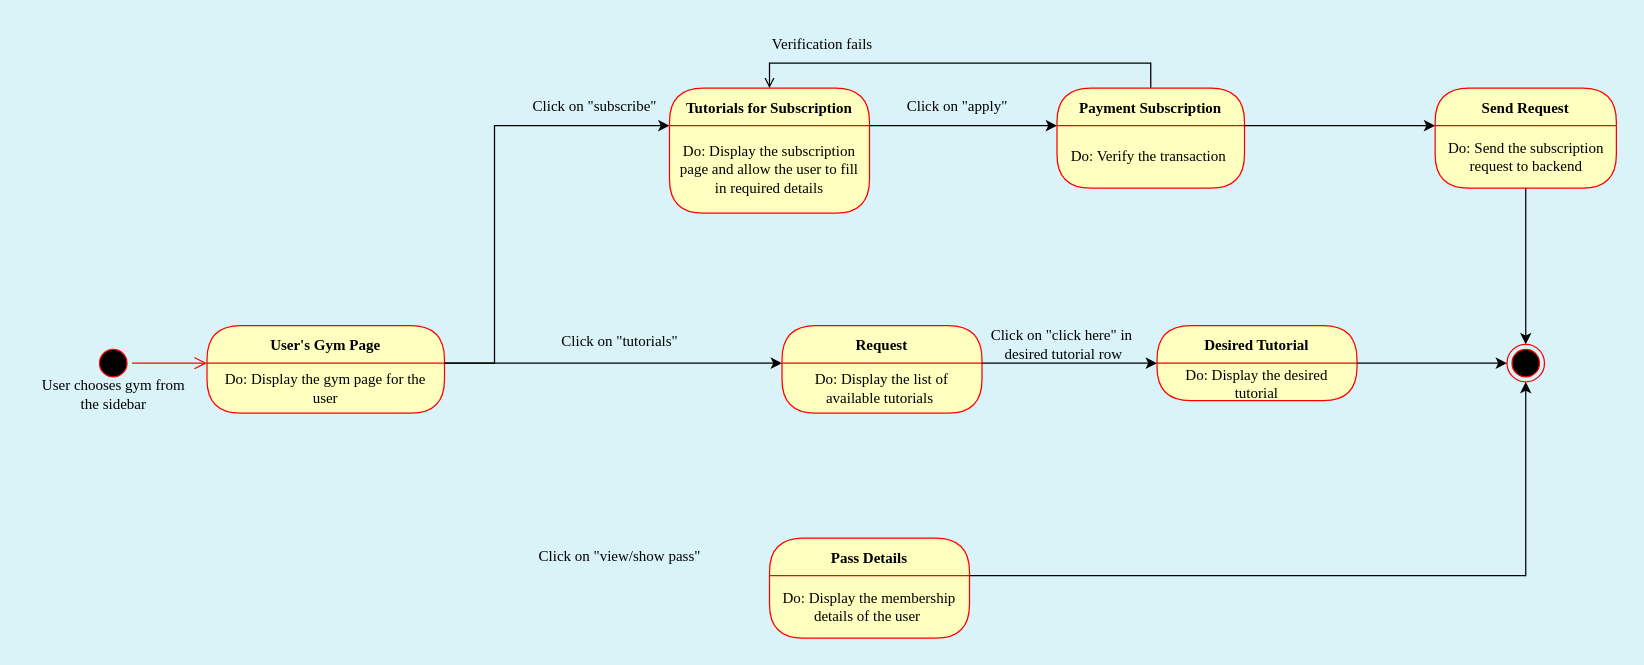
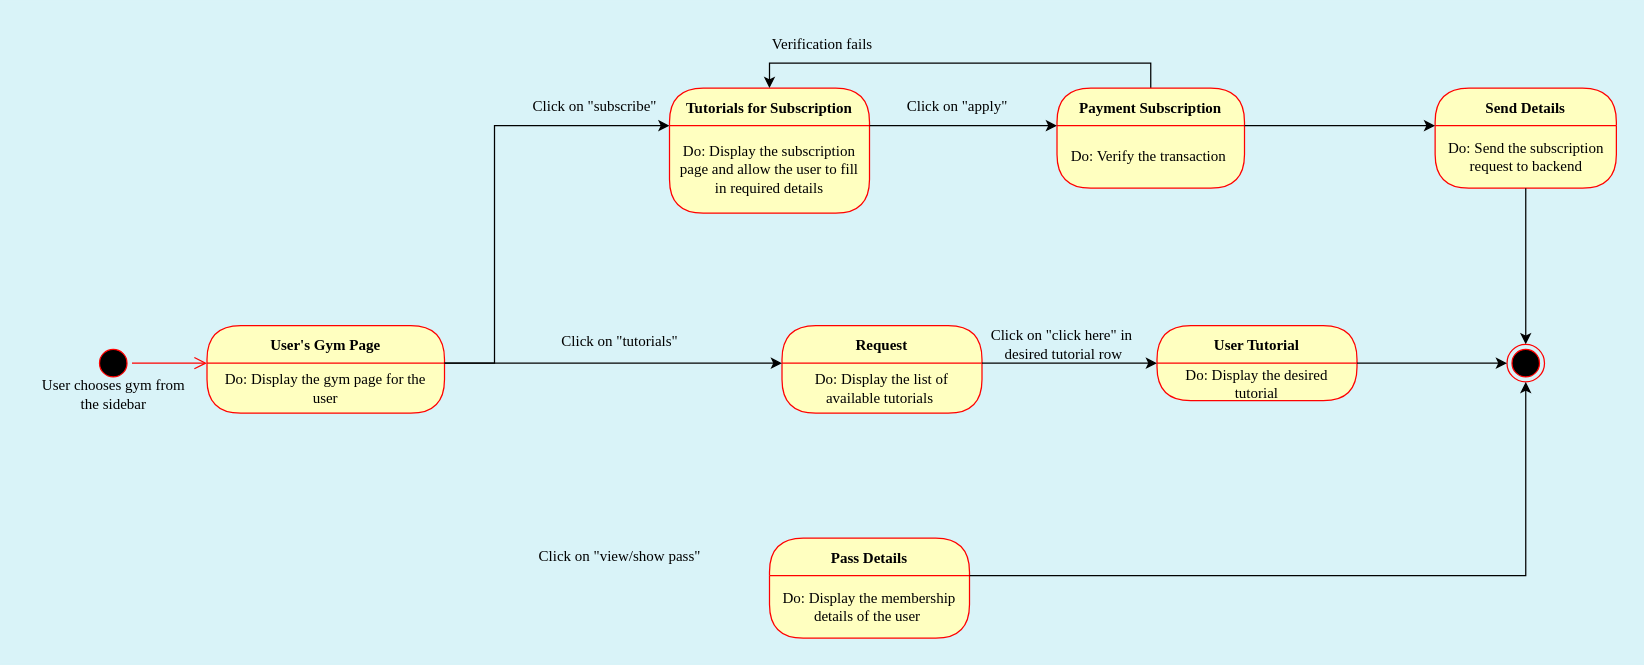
edge "Payment Subscription" -> "Tutorials for Subscription": arrowhead open -> classic
node "Send Request": label "Send Request" -> "Send Details"
node "Desired Tutorial": label "Desired Tutorial" -> "User Tutorial"
